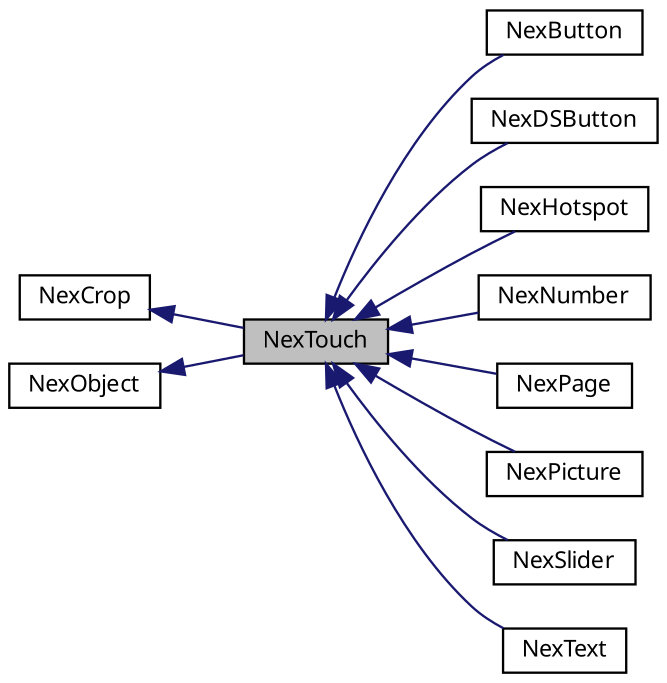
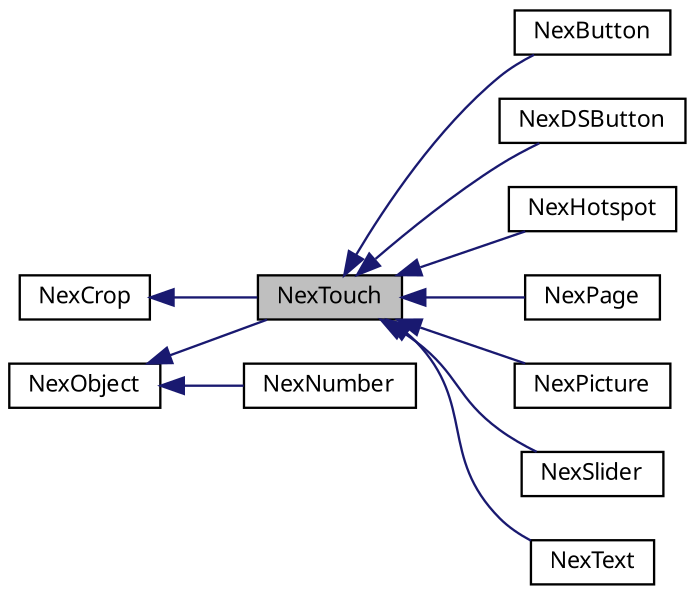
edge "NexNumber" -> "NexTouch": now "NexNumber" -> "NexObject"
